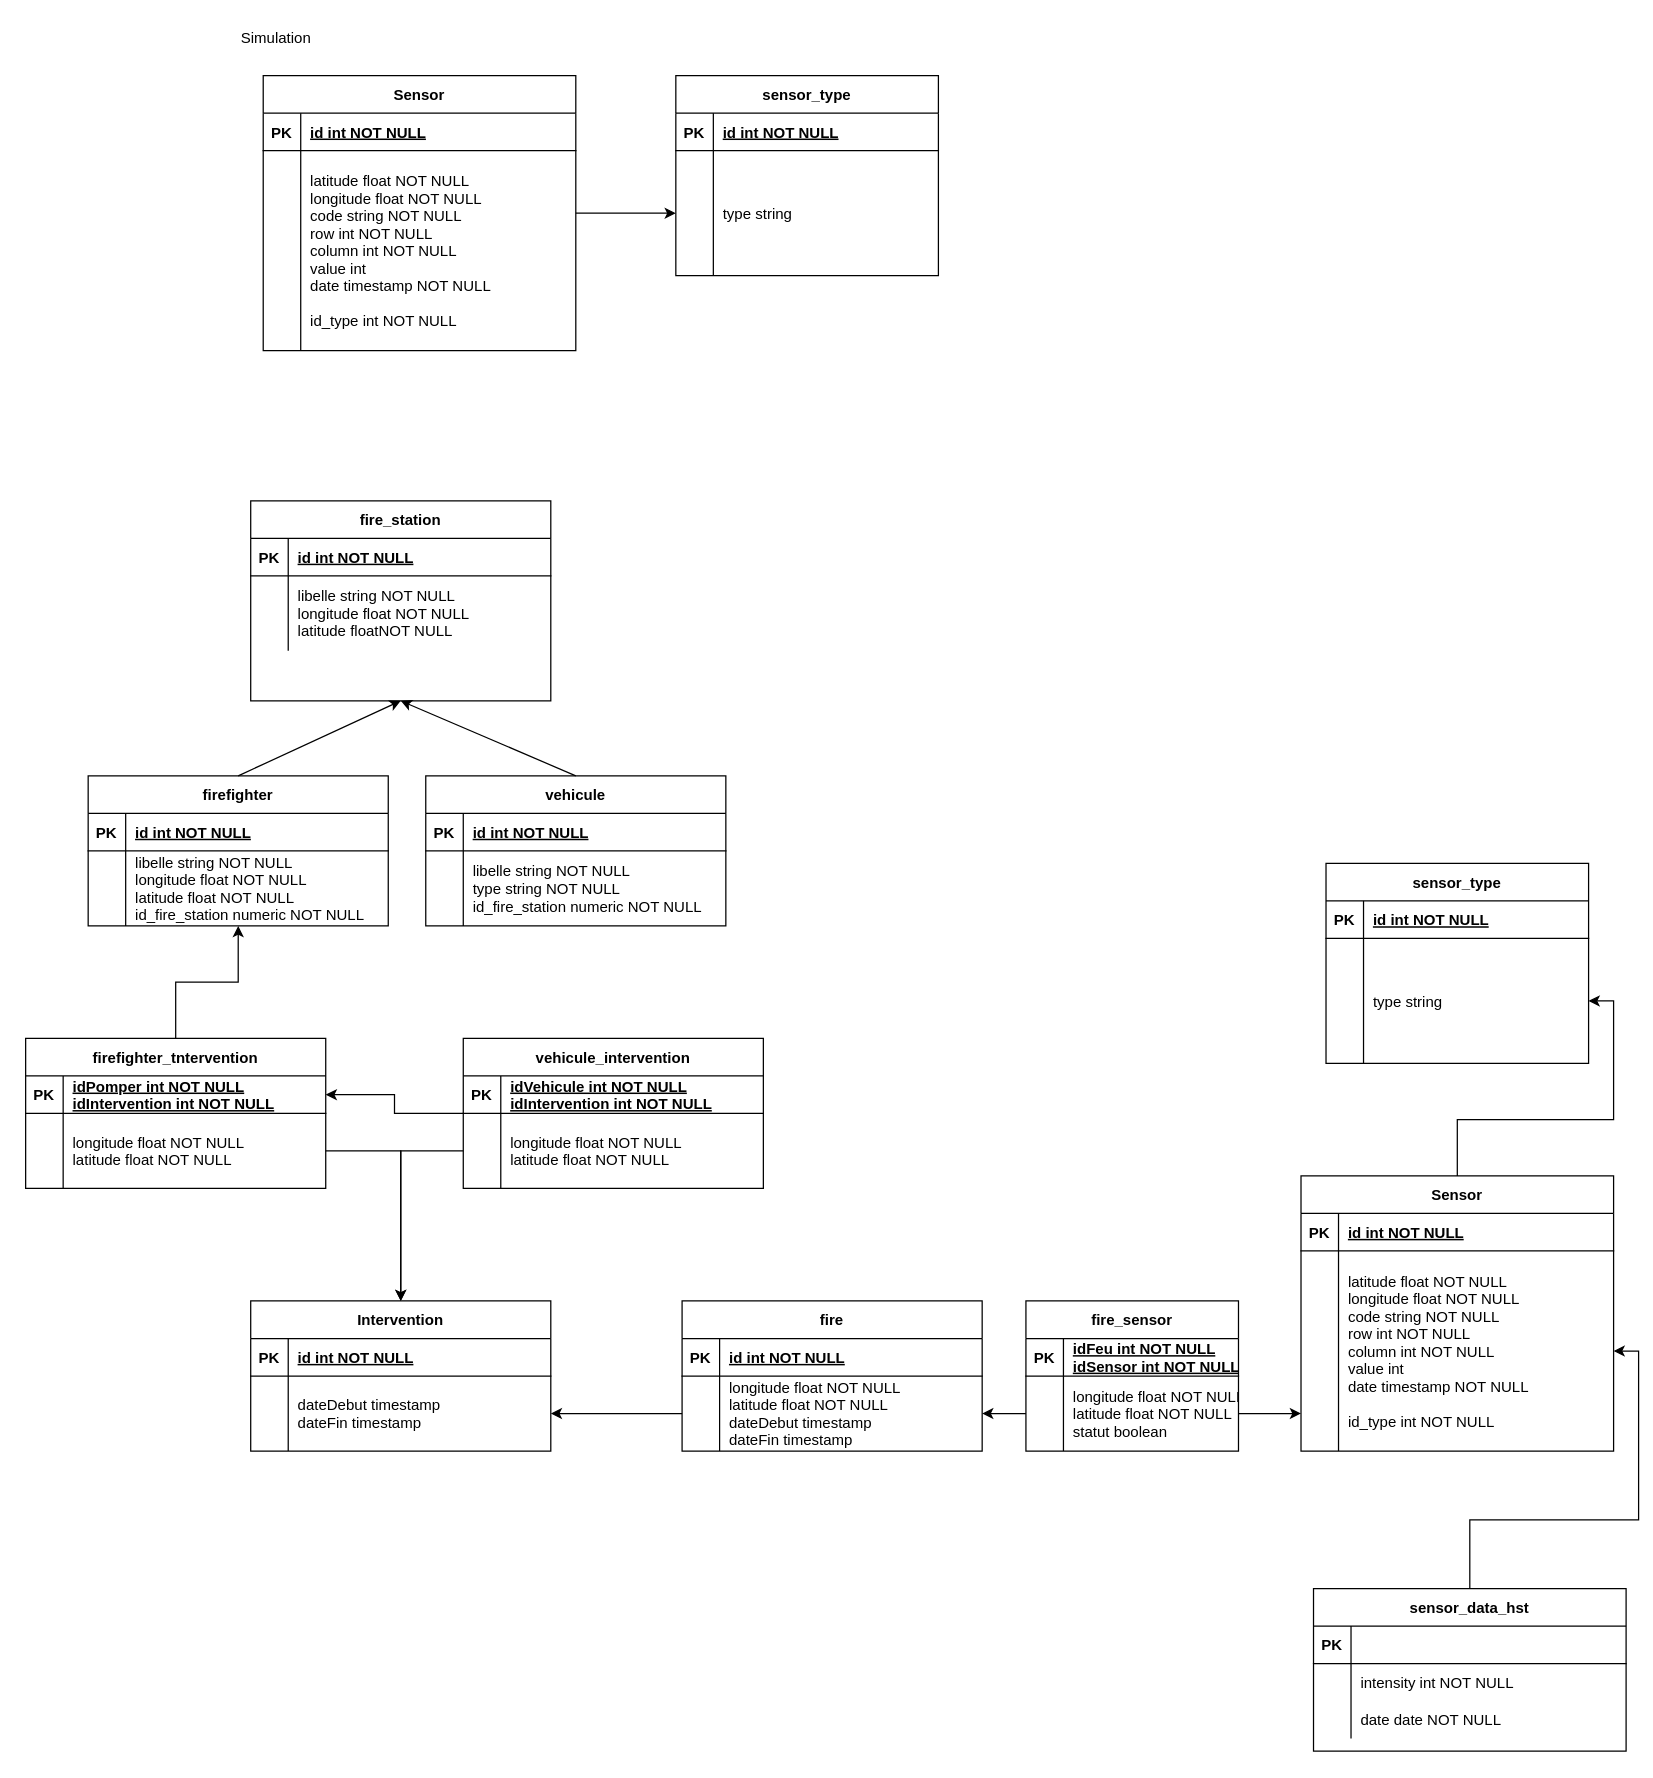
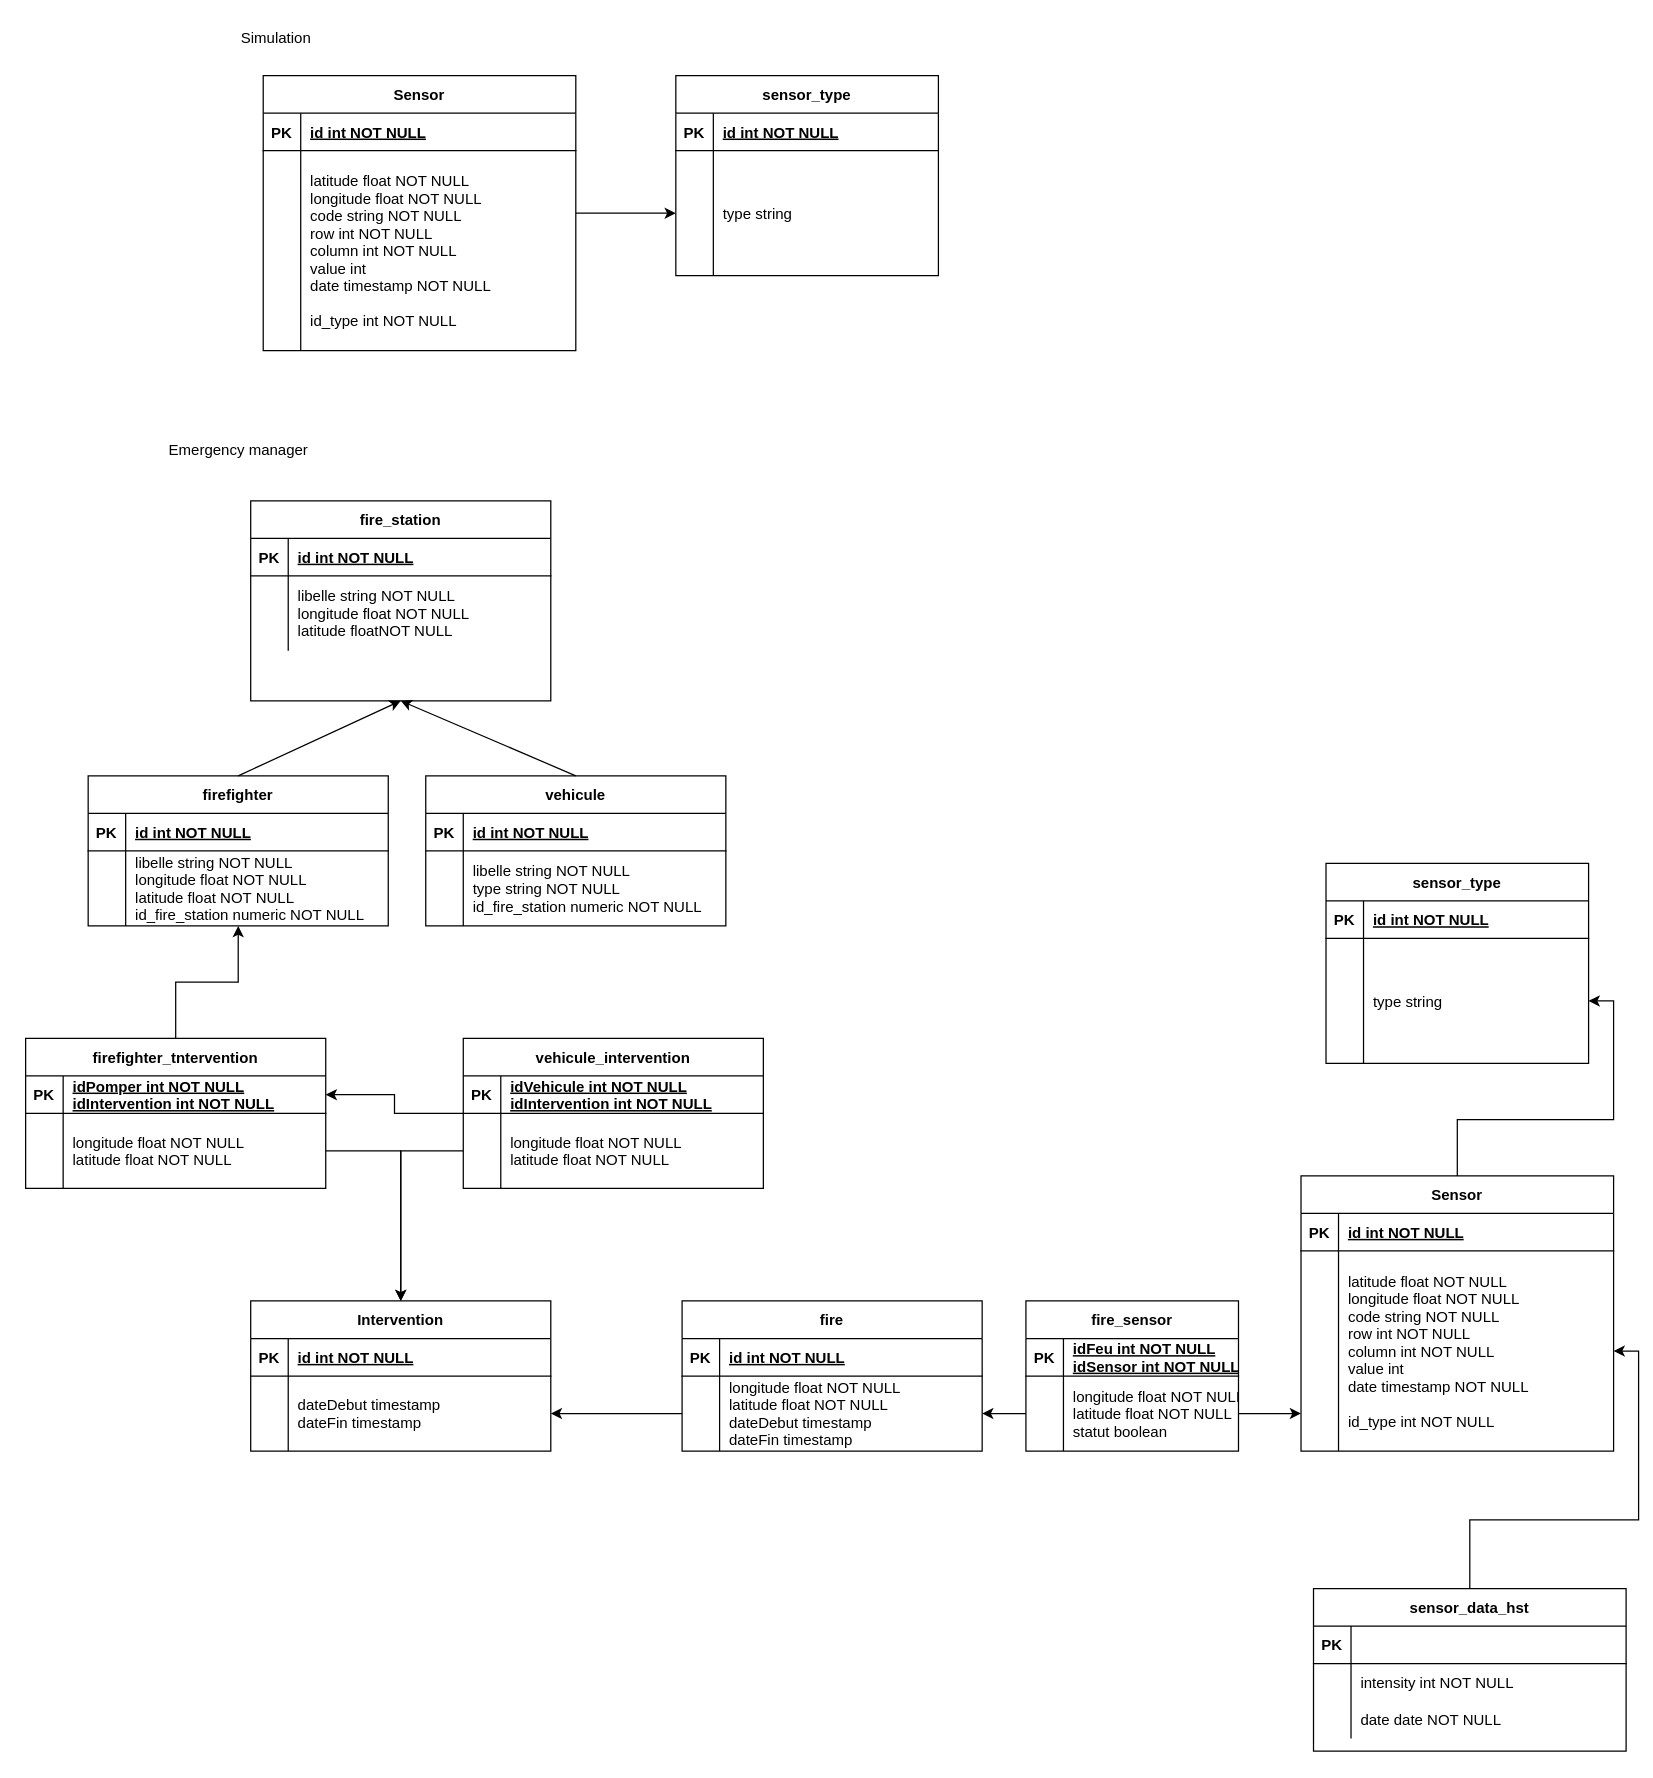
node "Emergency manager": added
